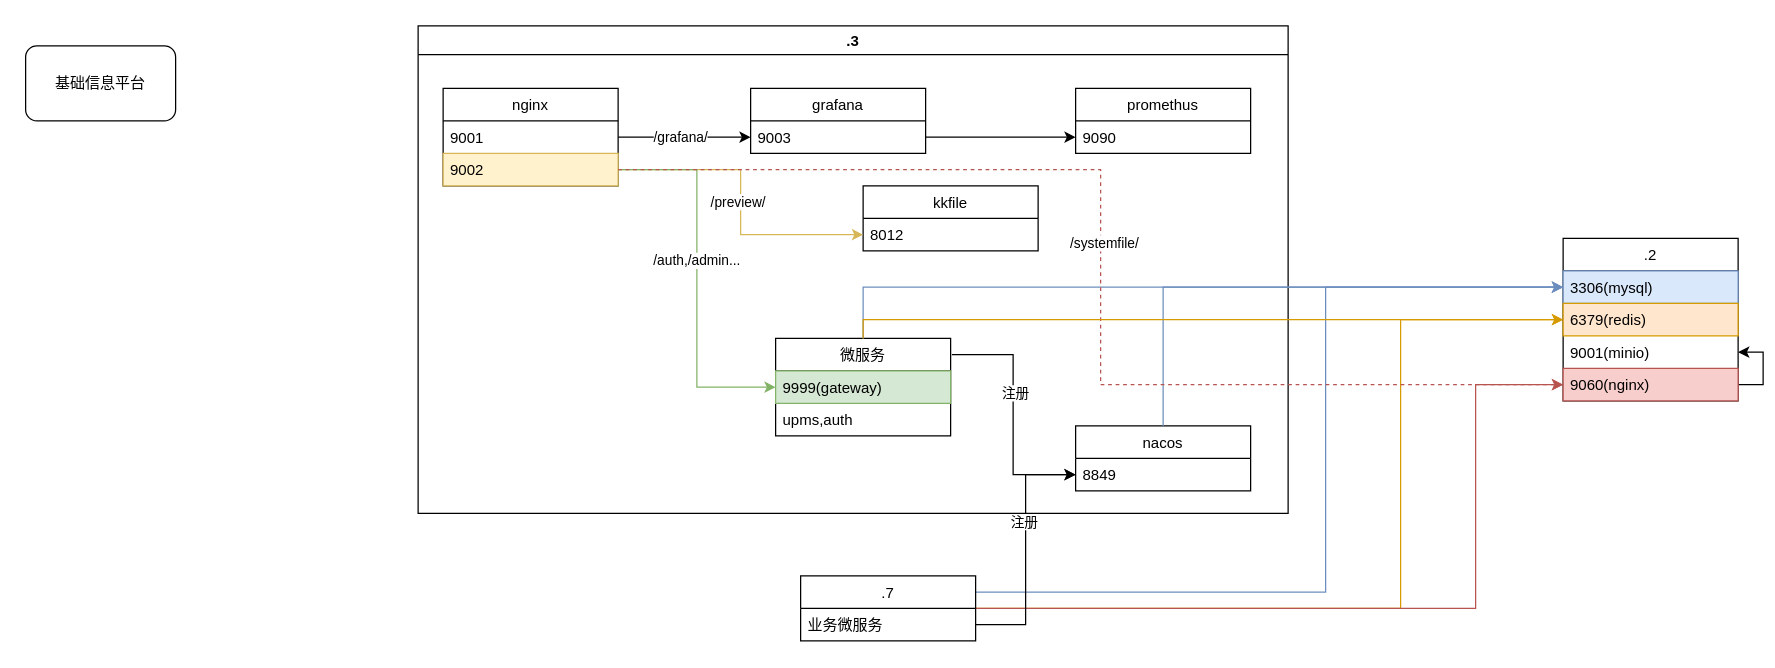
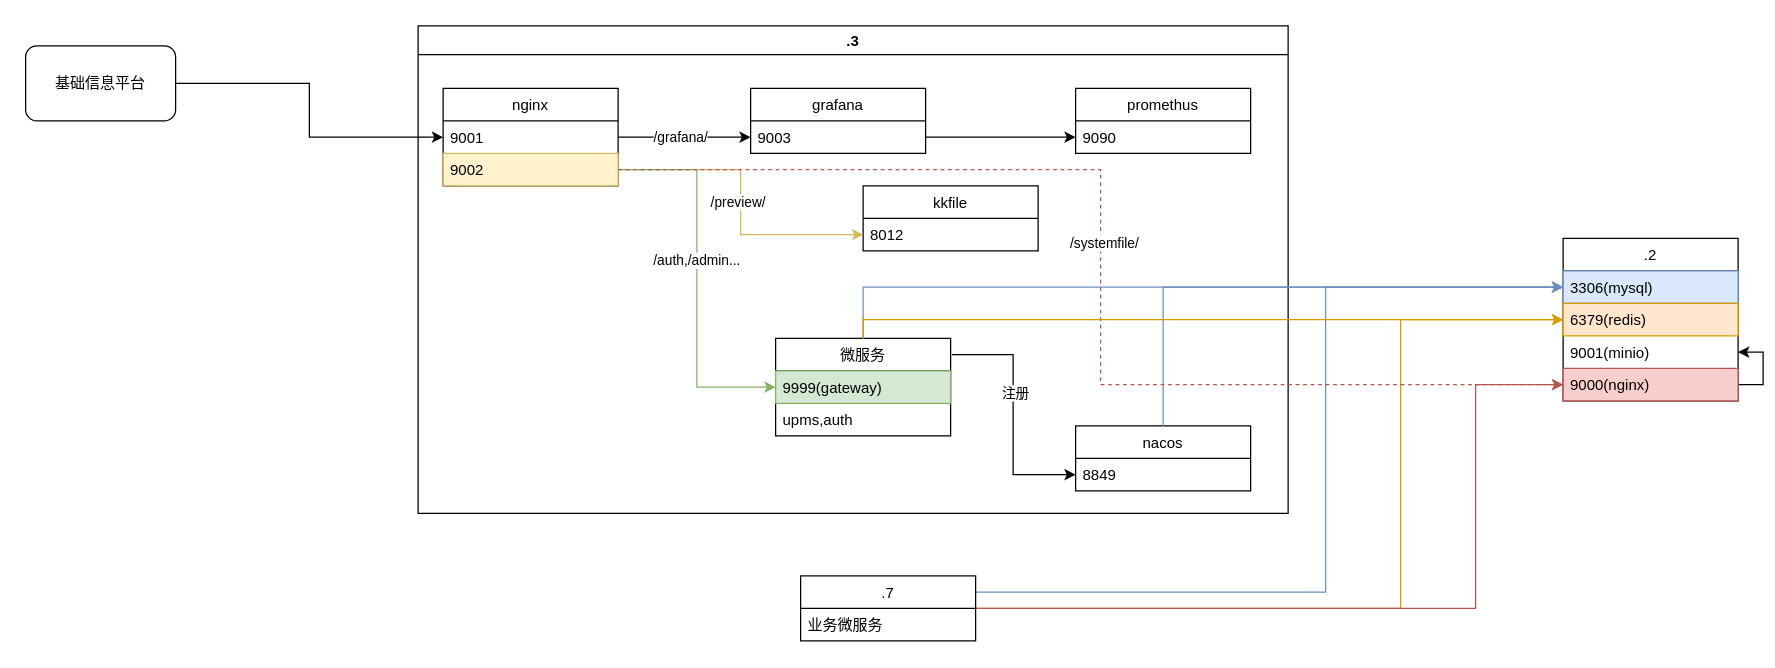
edge "基础信息平台" -> "9001": added
node "9060(nginx)": label "9060(nginx)" -> "9000(nginx)"
edge "业务微服务" -> "8849": removed, label "注册"
